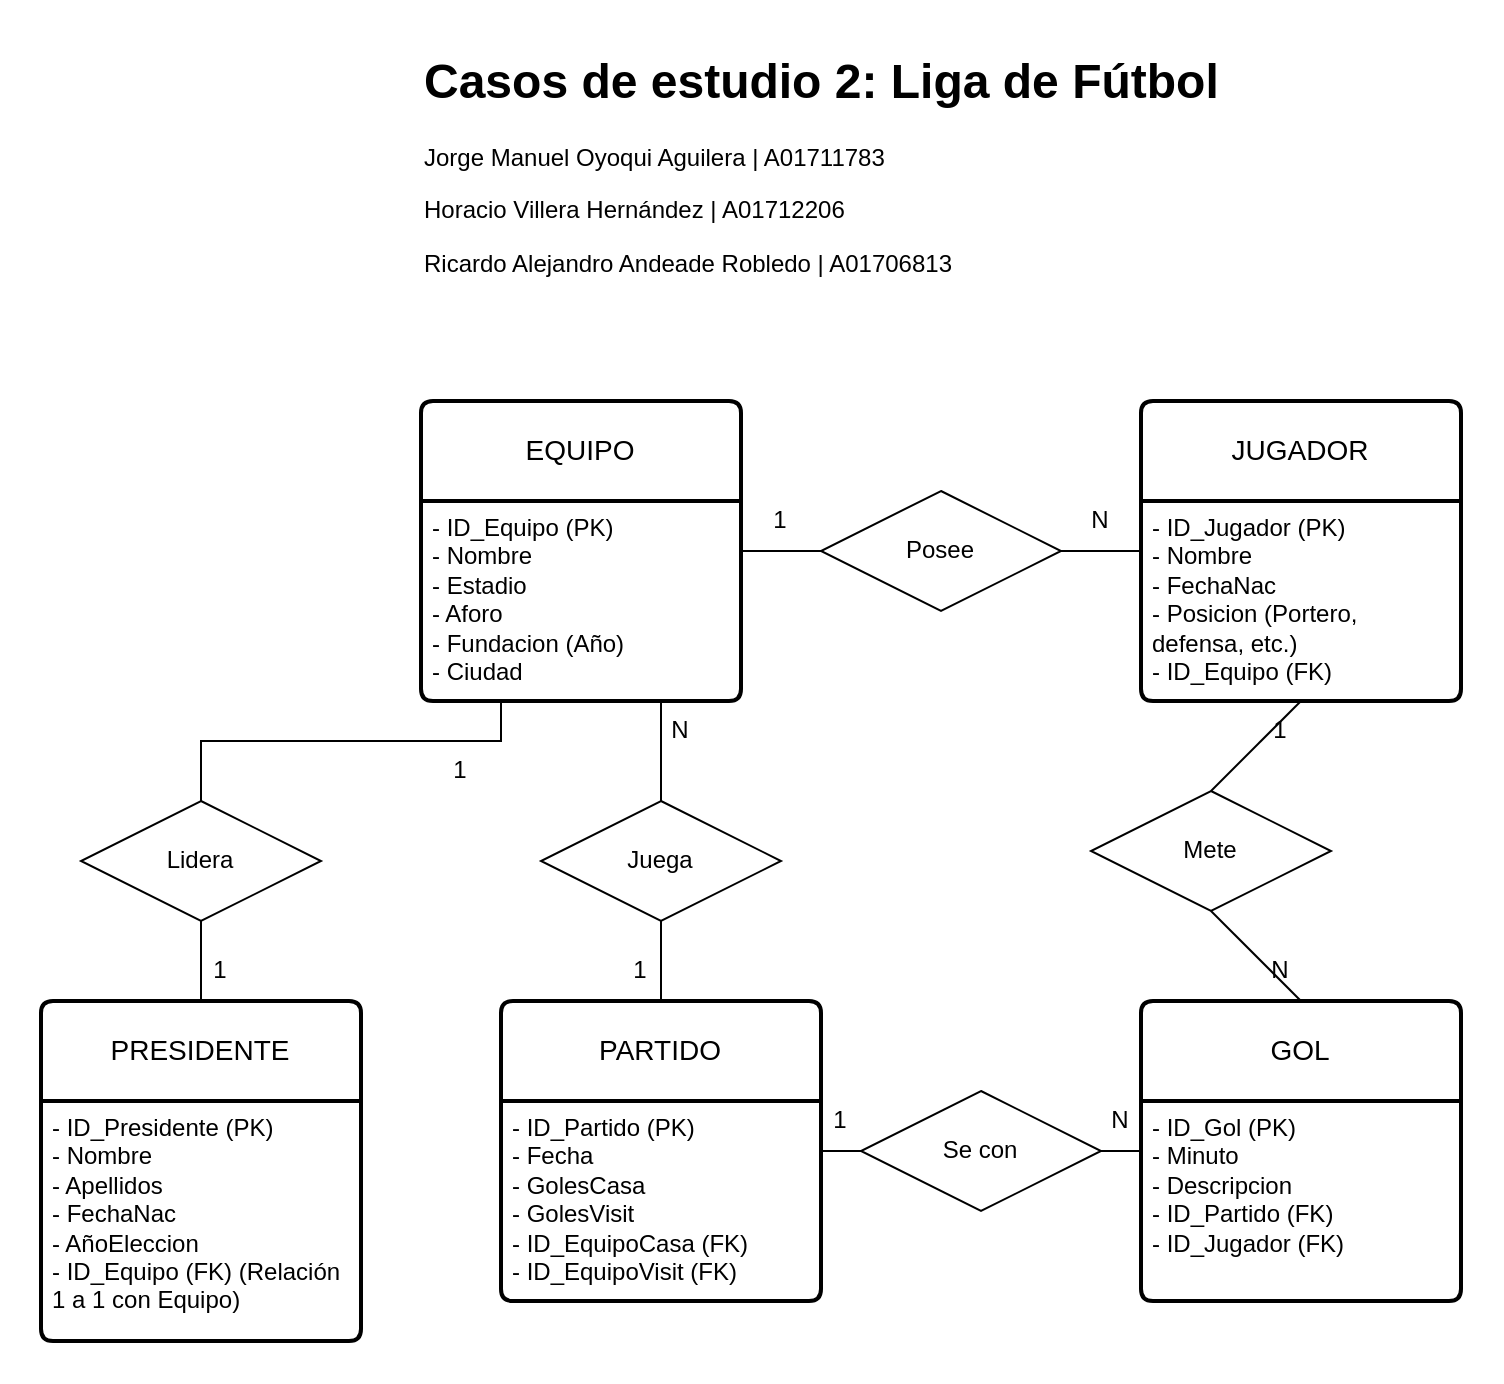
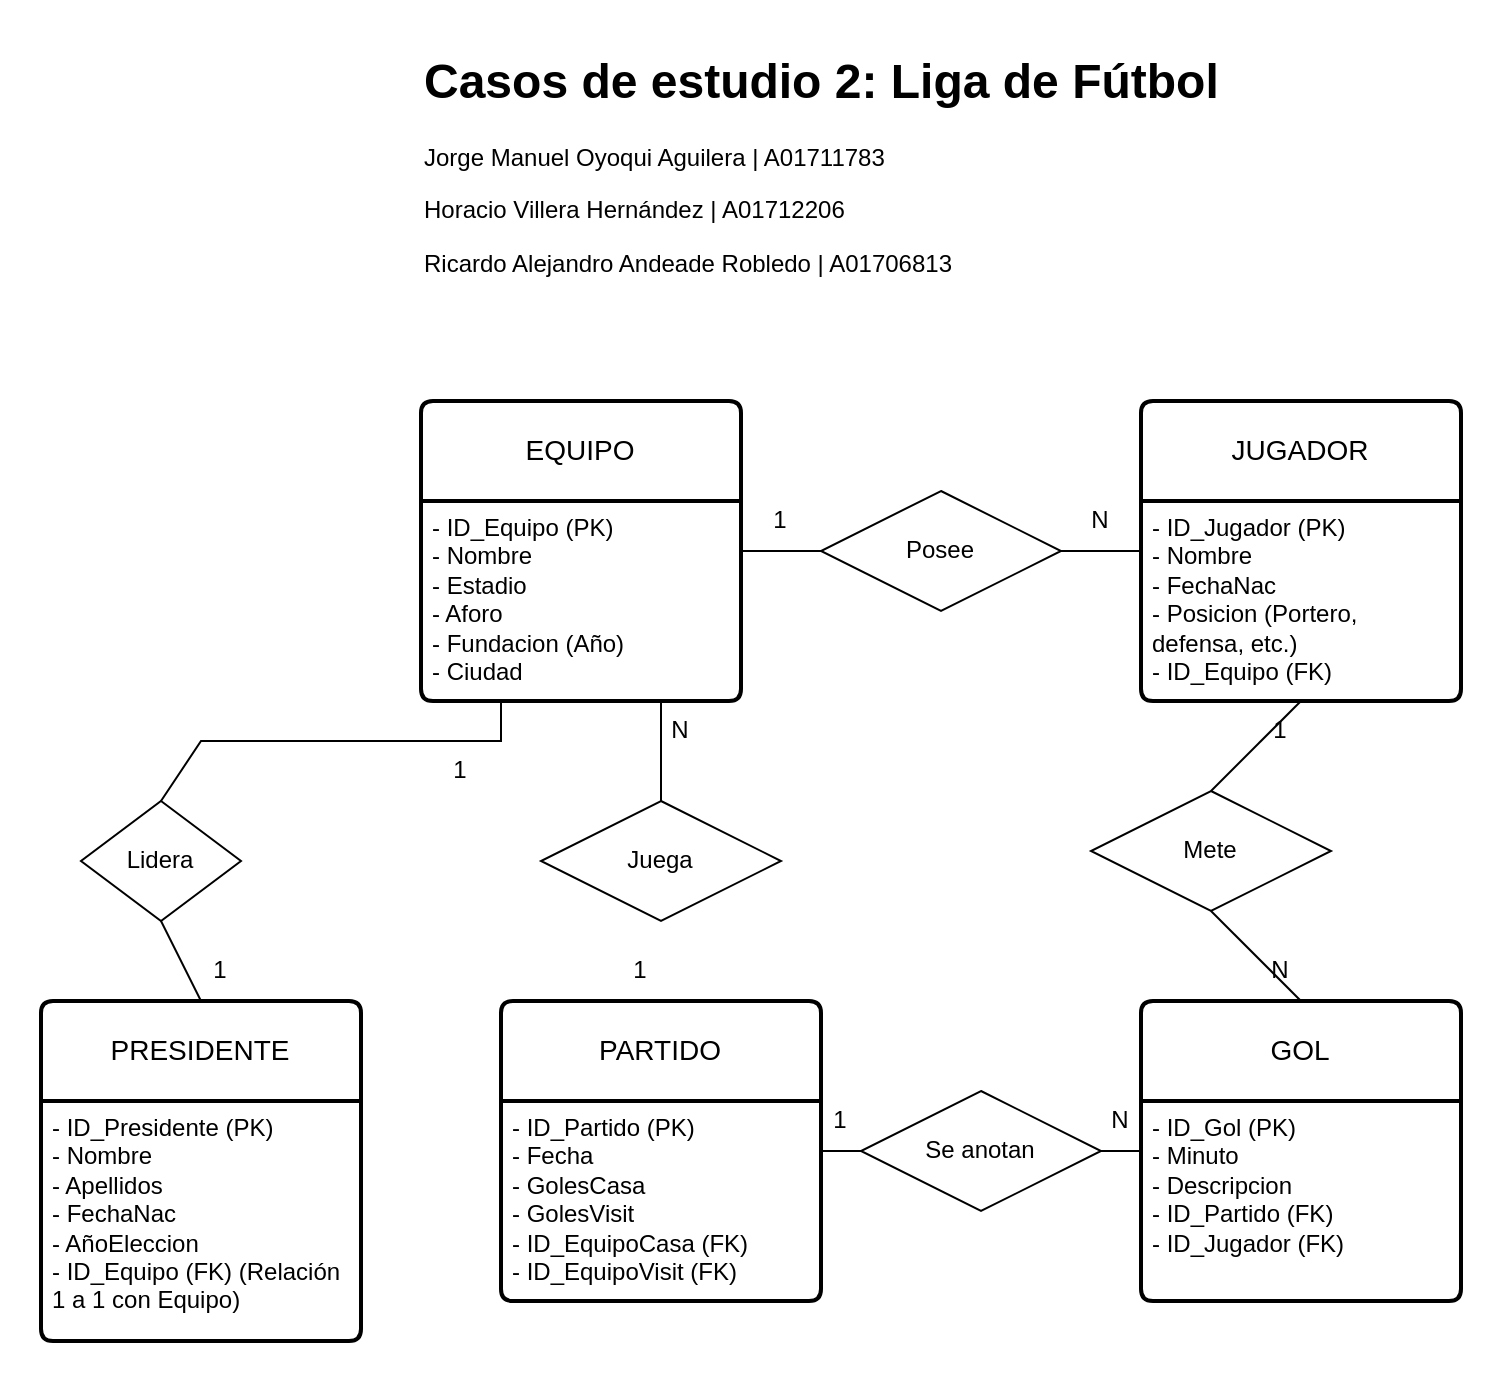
node "Lidera": size 240x120 -> 160x120
edge "Juega" -- "PARTIDO": removed
node "Se con": label "Se con" -> "Se anotan"
